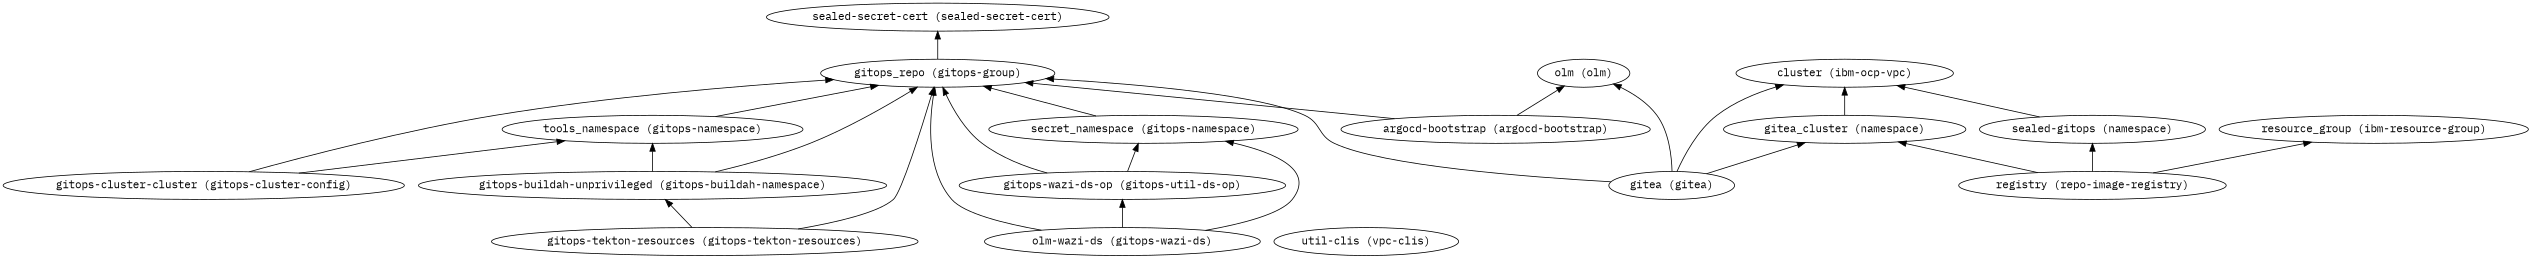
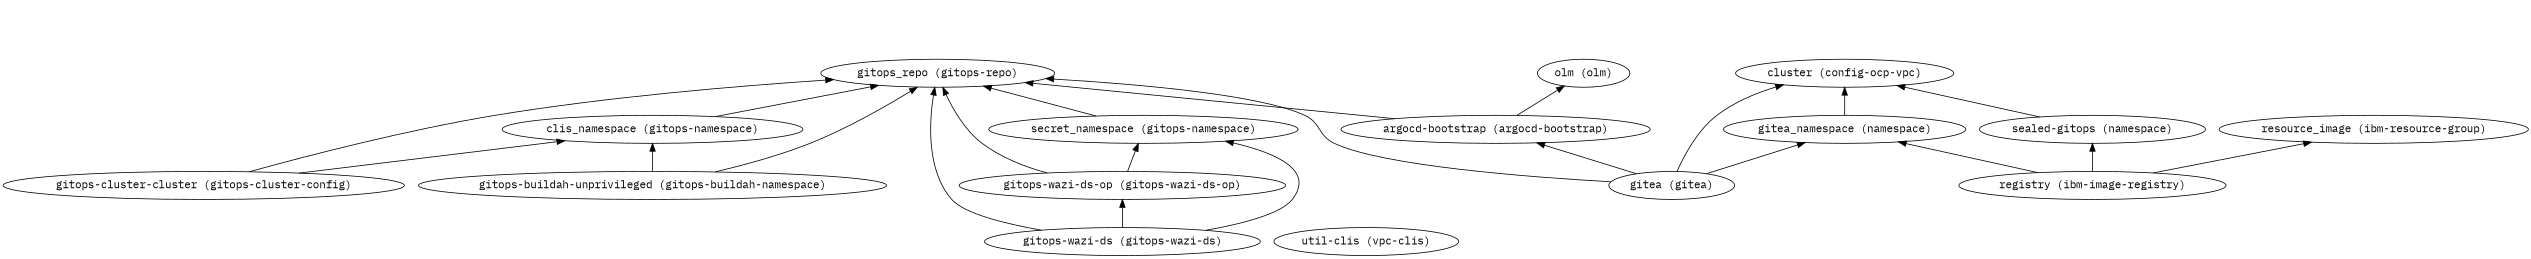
node "sealed-secret-cert (sealed-secret-cert)": removed
node "gitops_repo (gitops-group)": label "gitops_repo (gitops-group)" -> "gitops_repo (gitops-repo)"
node "cluster (ibm-ocp-vpc)": label "cluster (ibm-ocp-vpc)" -> "cluster (config-ocp-vpc)"
edge "gitea (gitea)" -> "olm (olm)": now "gitea (gitea)" -> "argocd-bootstrap (argocd-bootstrap)"
node "tools_namespace (gitops-namespace)": label "tools_namespace (gitops-namespace)" -> "clis_namespace (gitops-namespace)"
node "gitea_cluster (namespace)": label "gitea_cluster (namespace)" -> "gitea_namespace (namespace)"
node "resource_group (ibm-resource-group)": label "resource_group (ibm-resource-group)" -> "resource_image (ibm-resource-group)"
node "gitops-wazi-ds-op (gitops-util-ds-op)": label "gitops-wazi-ds-op (gitops-util-ds-op)" -> "gitops-wazi-ds-op (gitops-wazi-ds-op)"
node "registry (repo-image-registry)": label "registry (repo-image-registry)" -> "registry (ibm-image-registry)"
node "gitops-tekton-resources (gitops-tekton-resources)": removed
node "olm-wazi-ds (gitops-wazi-ds)": label "olm-wazi-ds (gitops-wazi-ds)" -> "gitops-wazi-ds (gitops-wazi-ds)"
